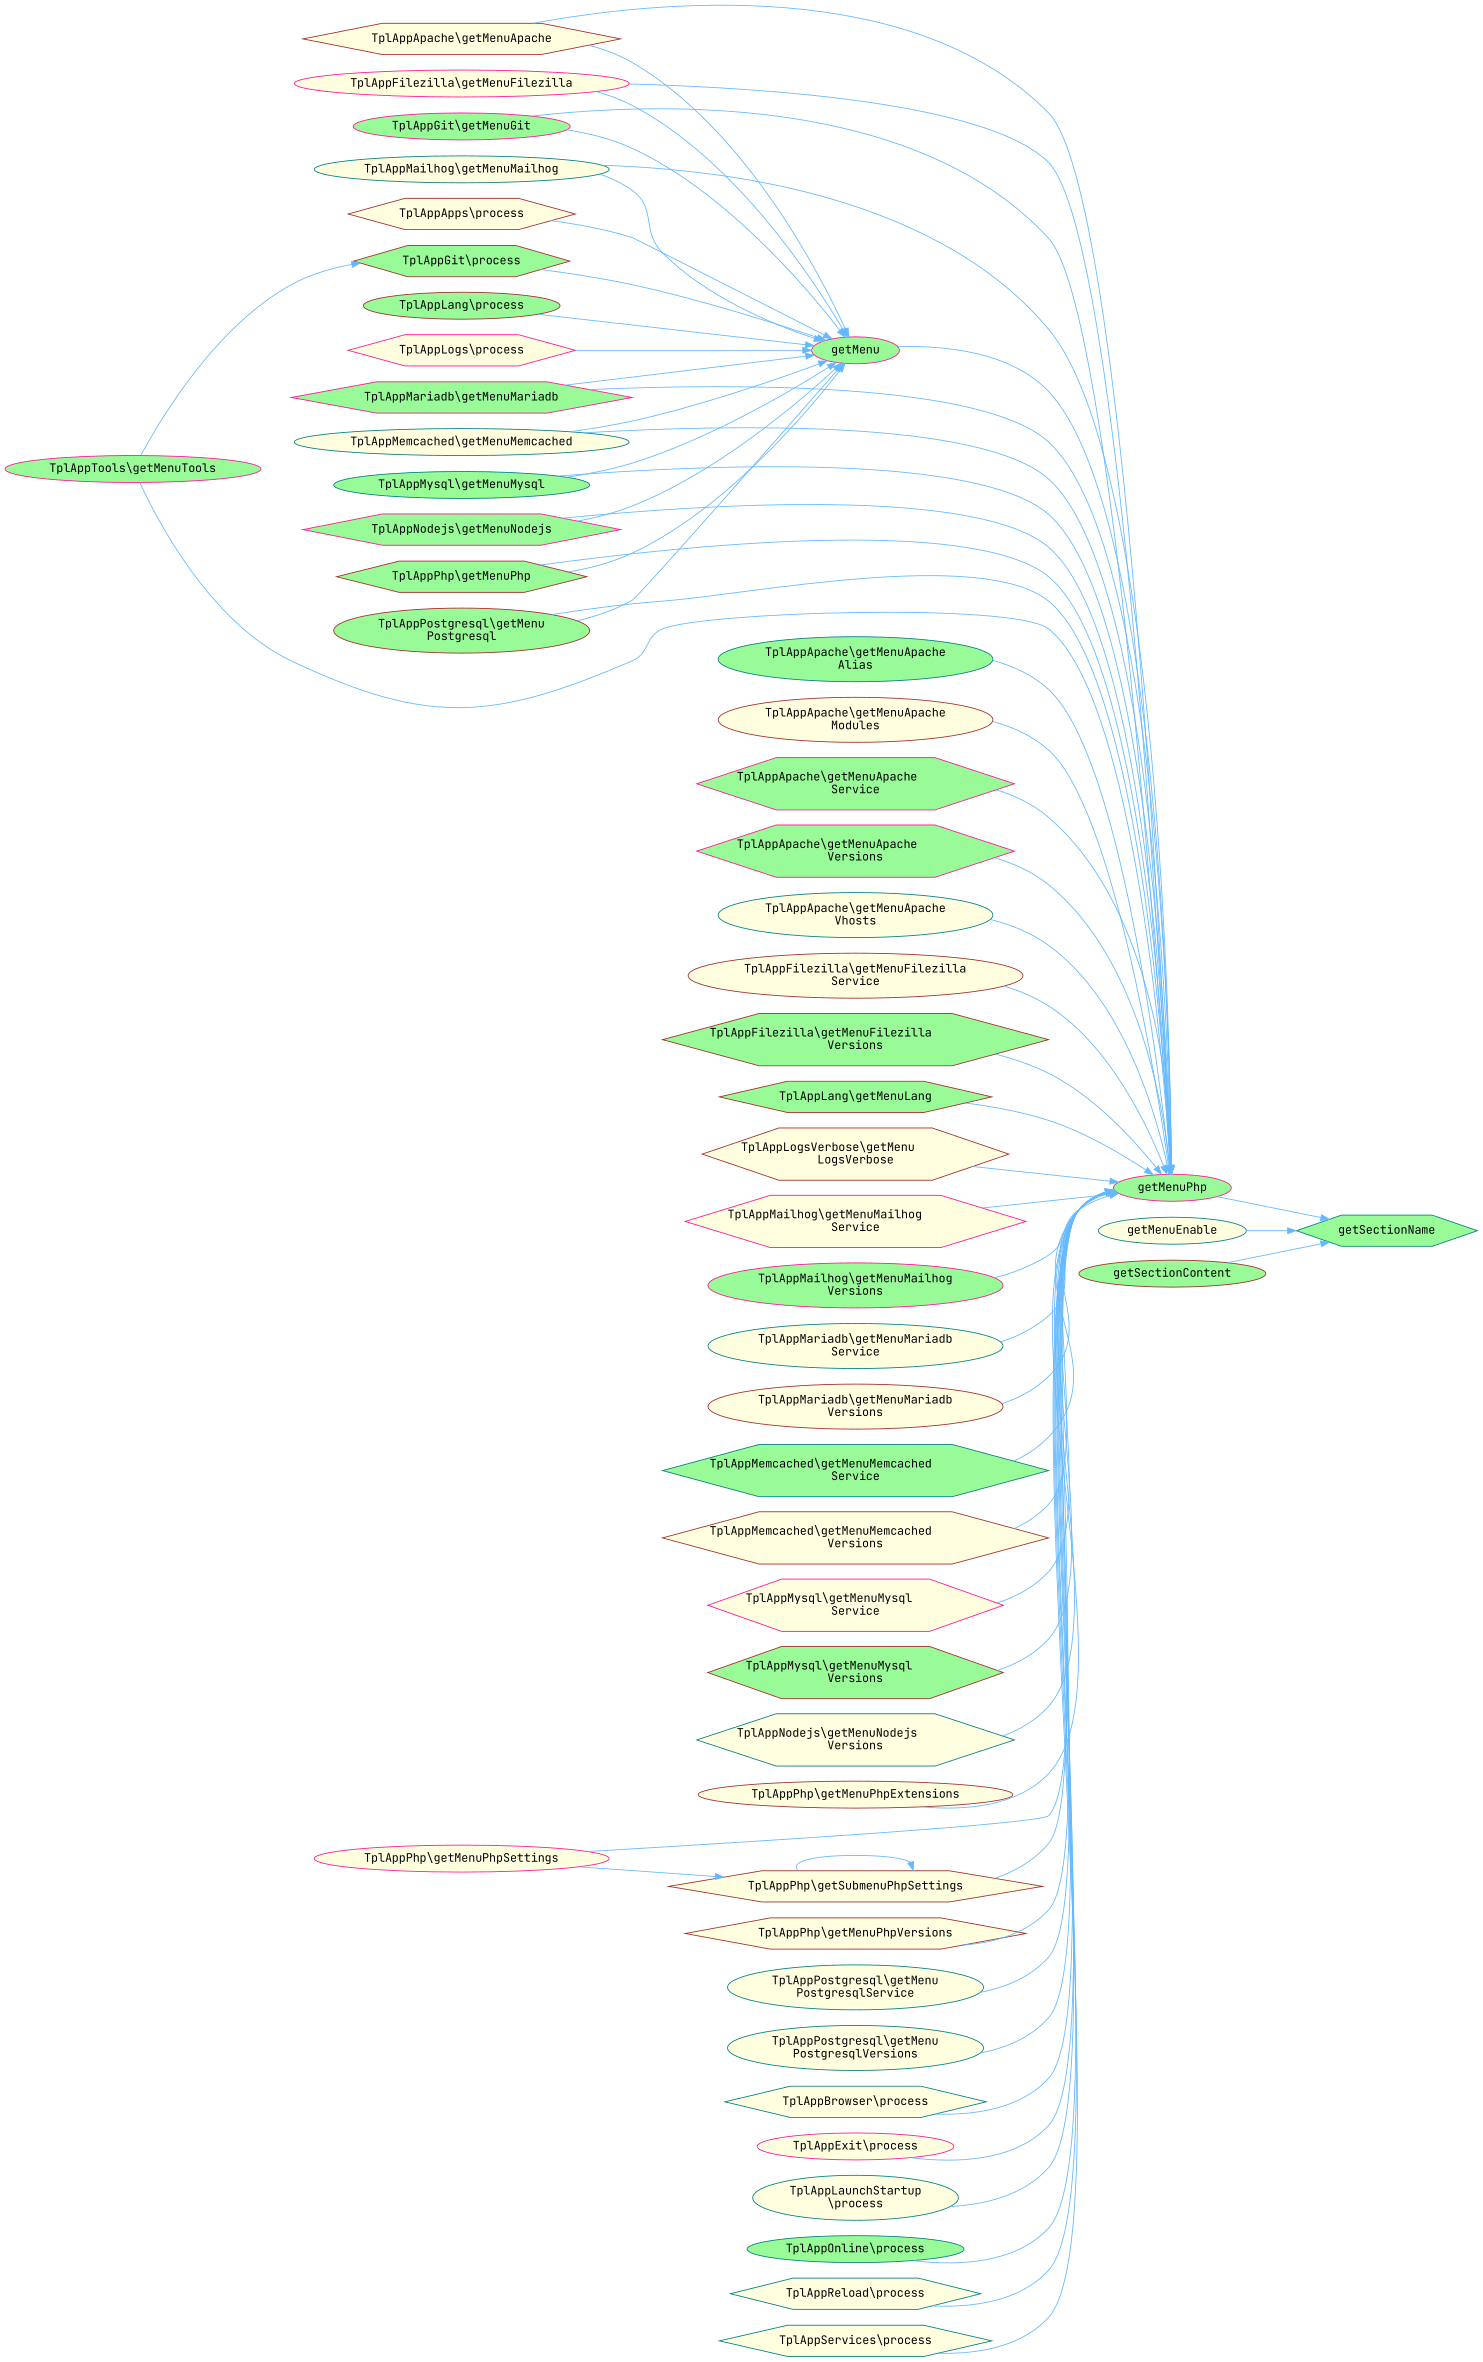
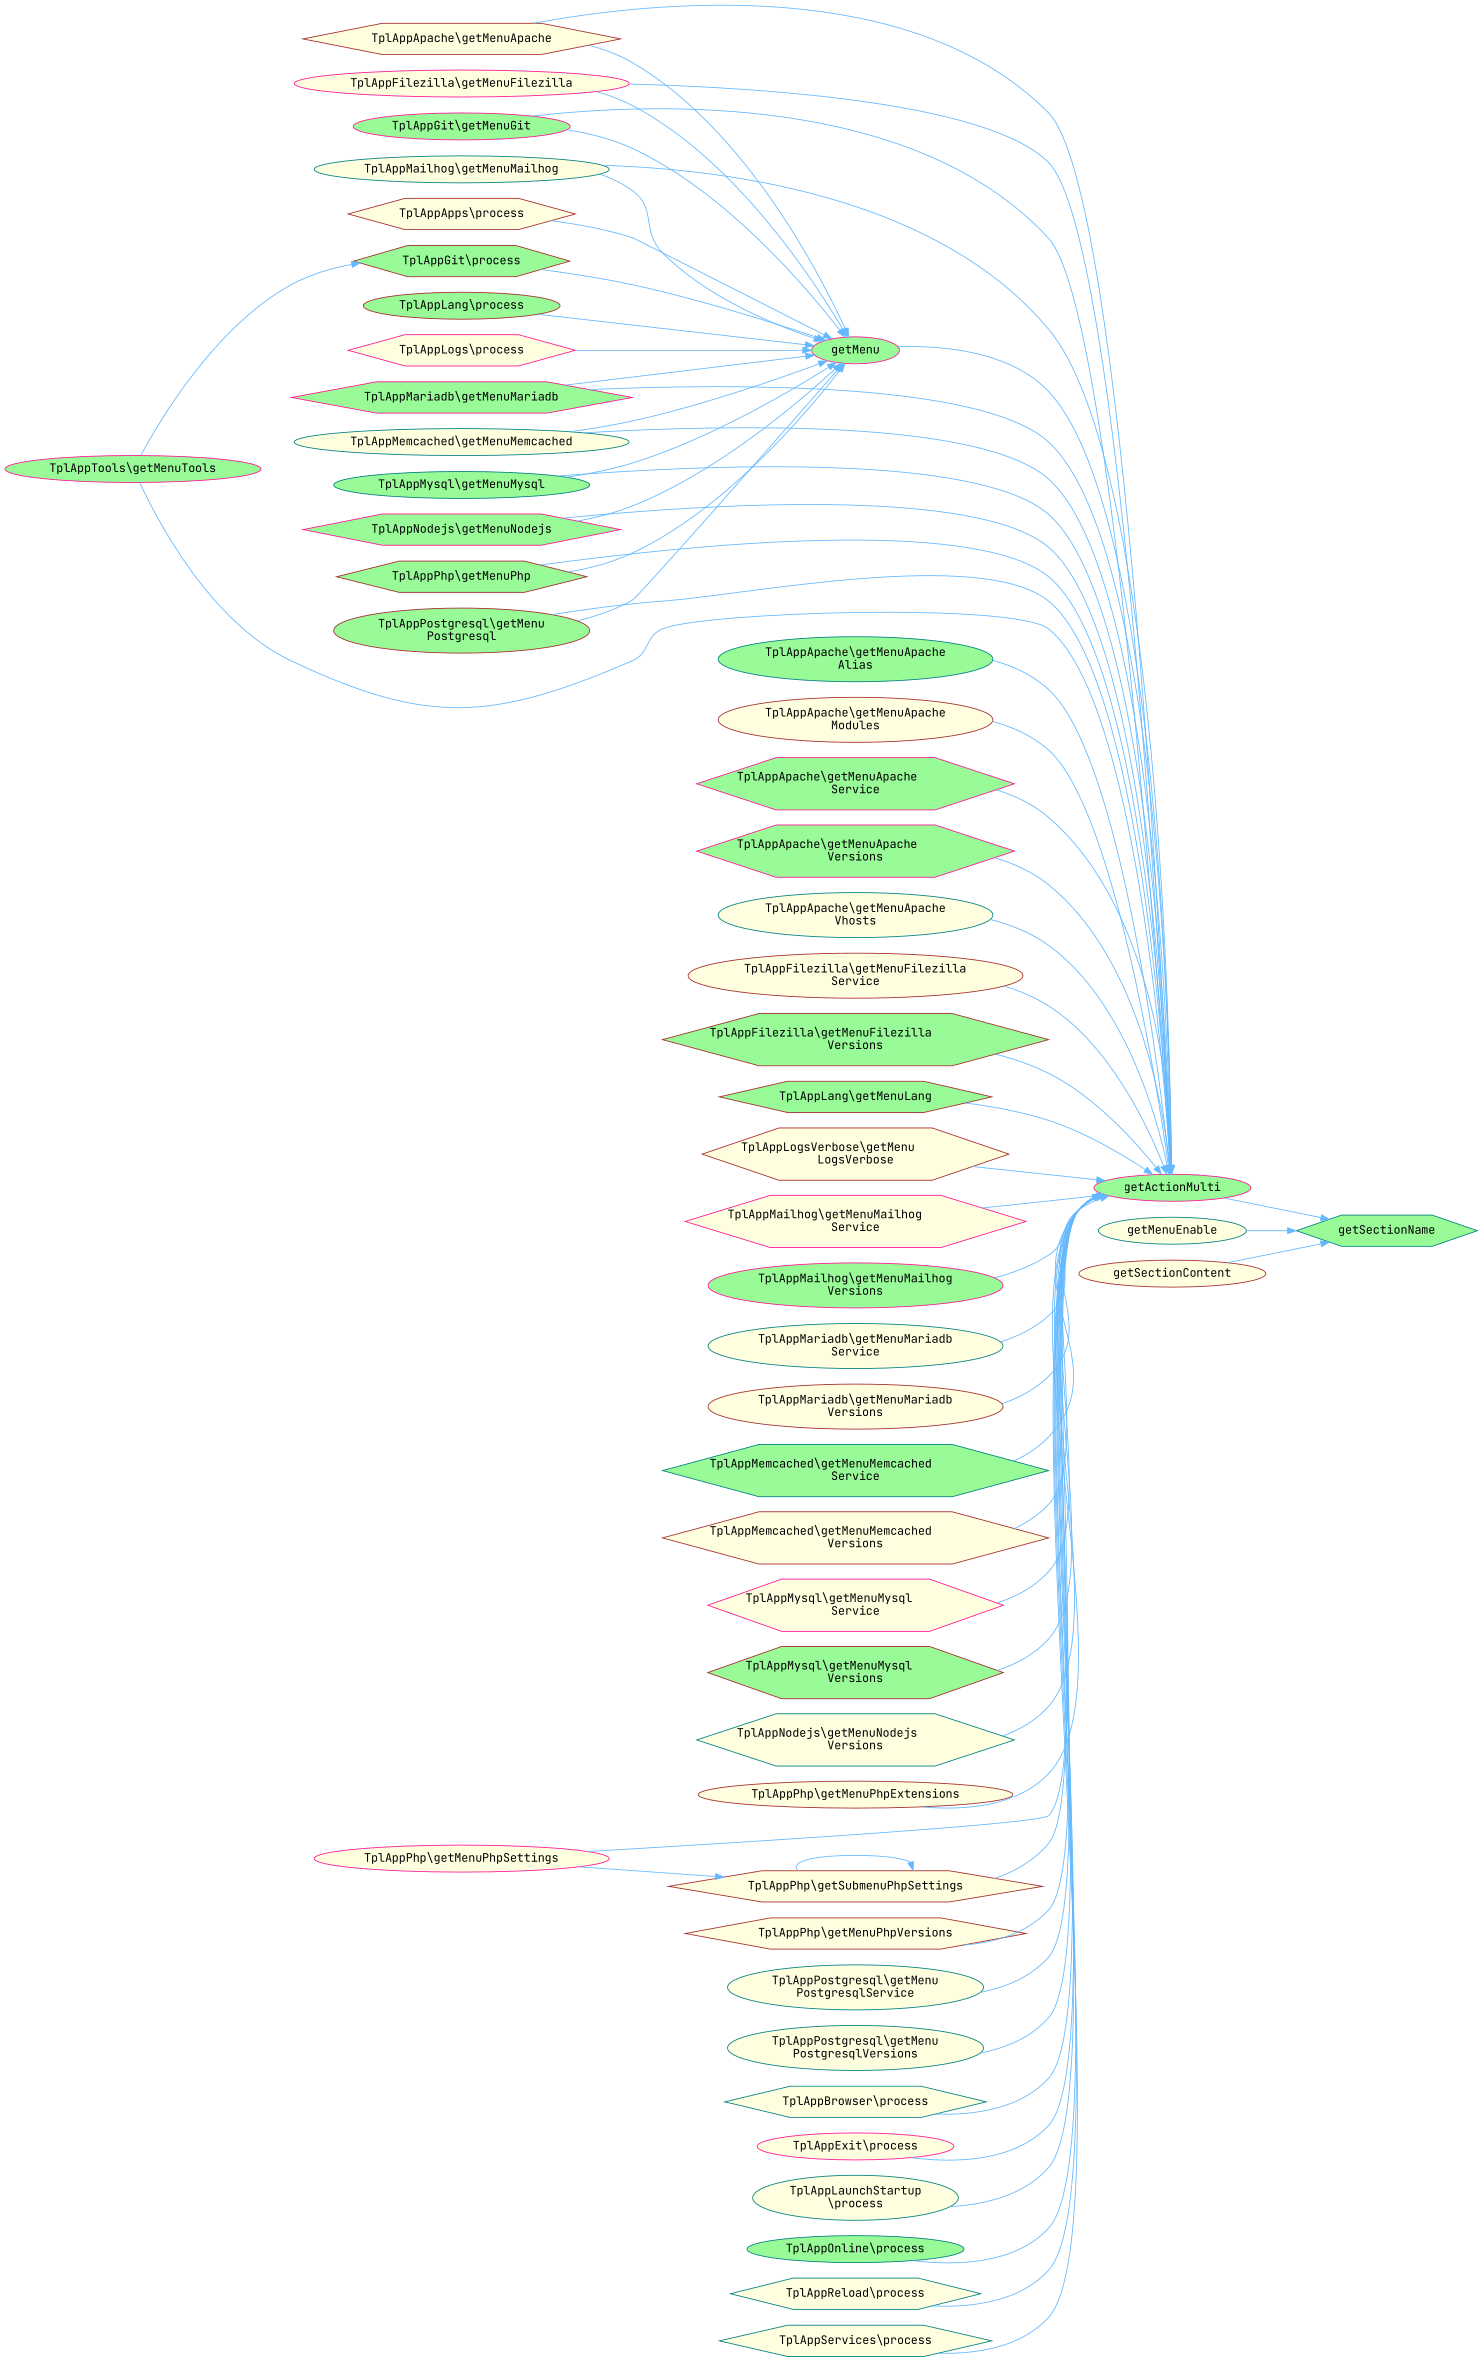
node "getMenuPhp": label "getMenuPhp" -> "getActionMulti"
node "getSectionContent": fillcolor palegreen -> lightyellow
